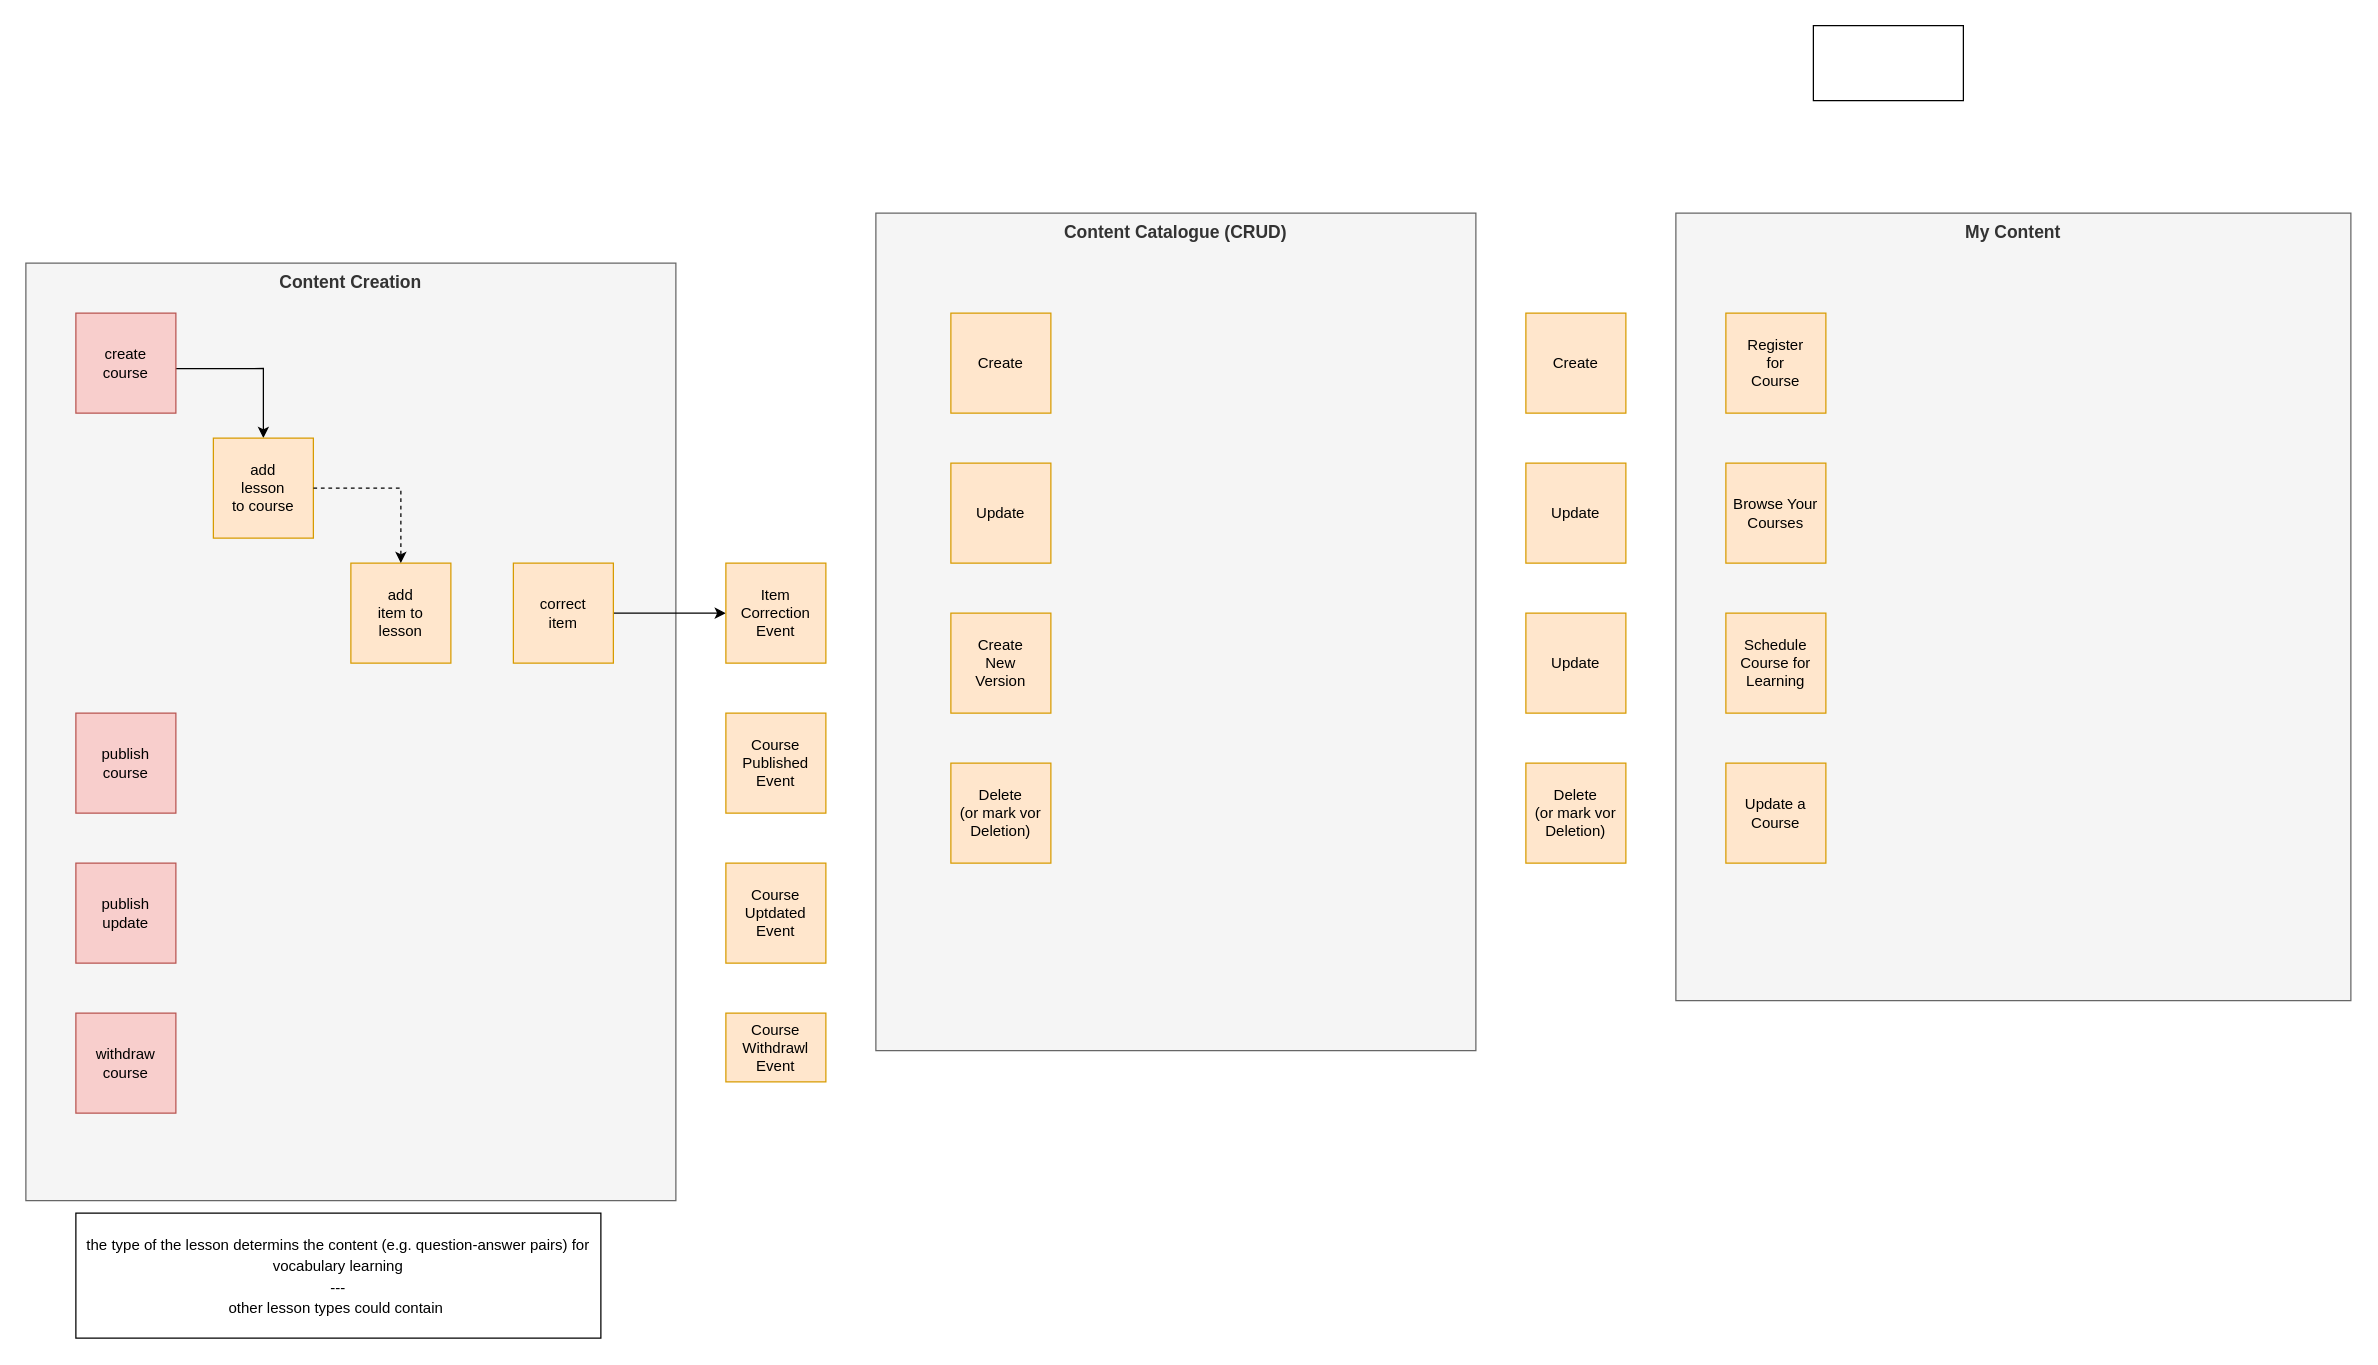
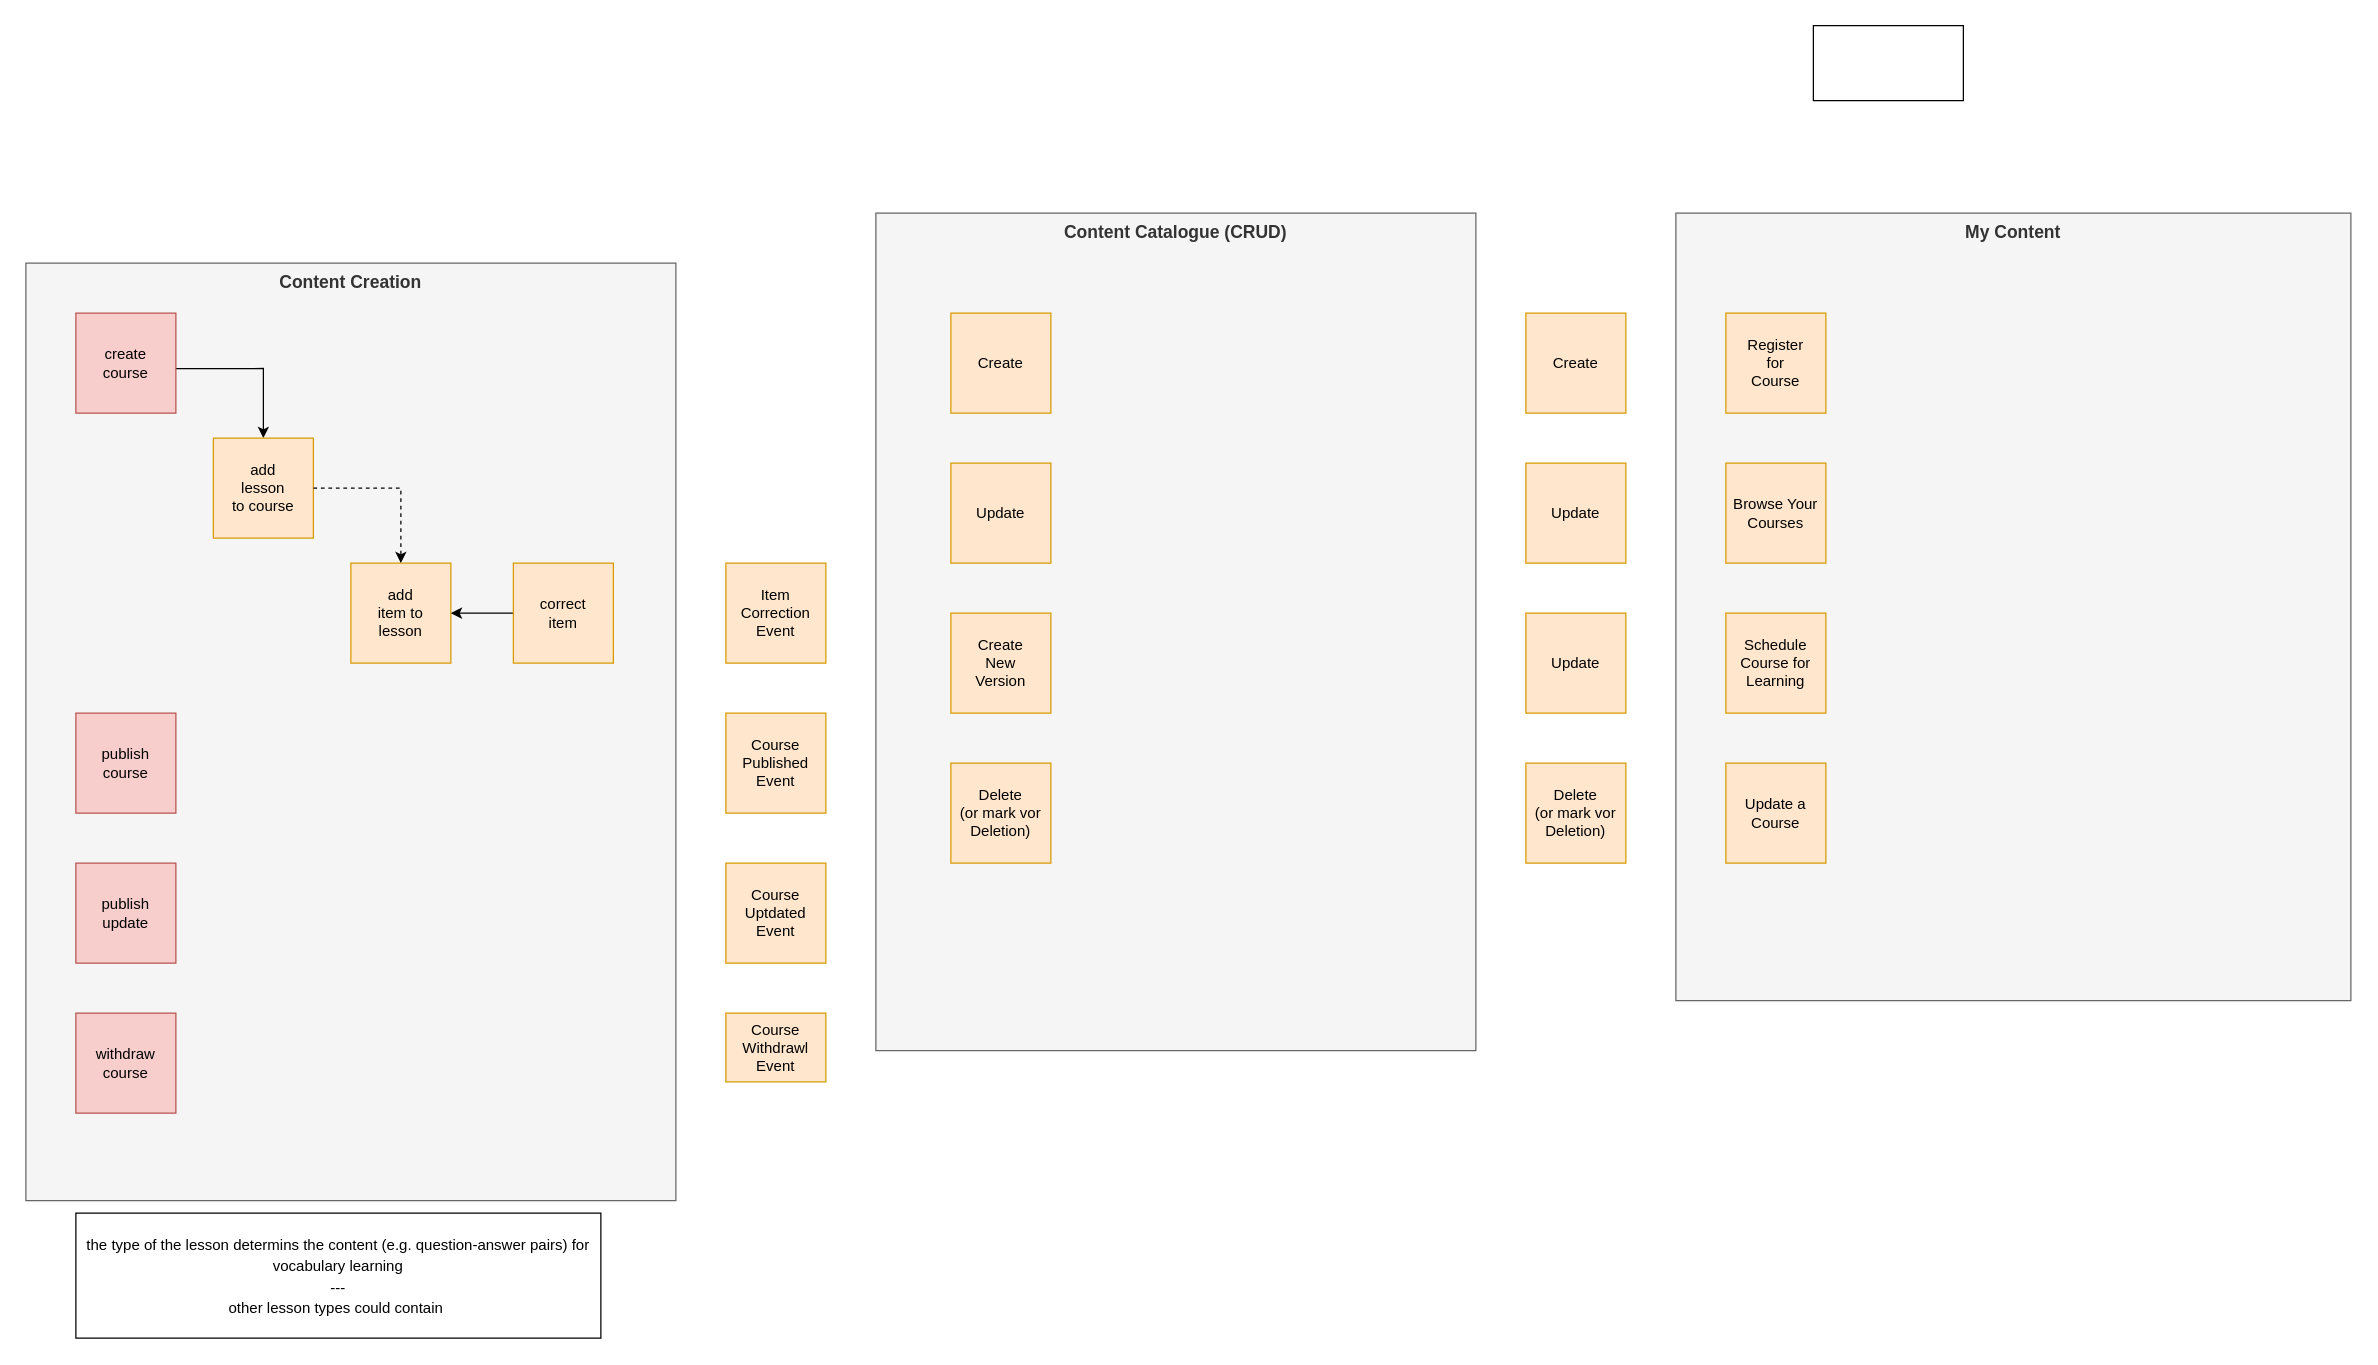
edge "correct item" -> "Item Correction Event": now "correct item" -> "add item to lesson"
